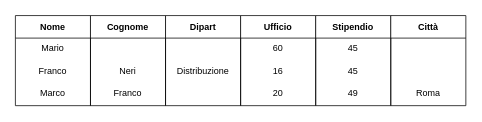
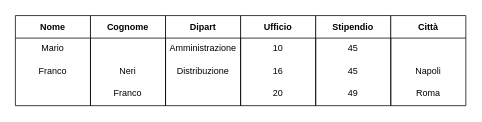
node "60": label "60" -> "10"
node "Amministrazione": added
node "Napoli": added
node "Marco": removed
